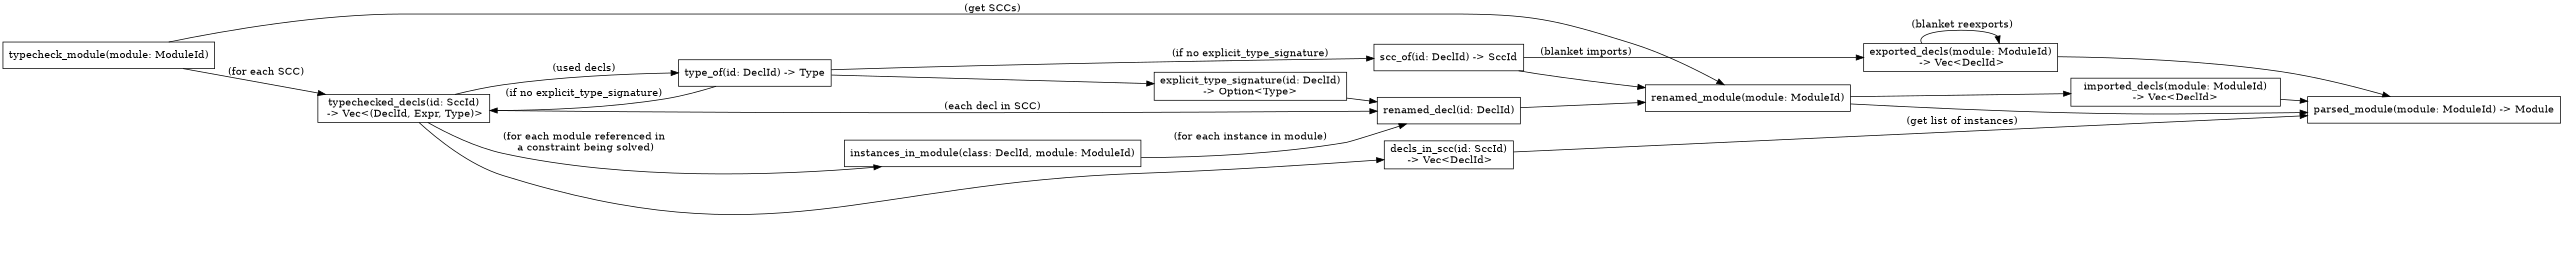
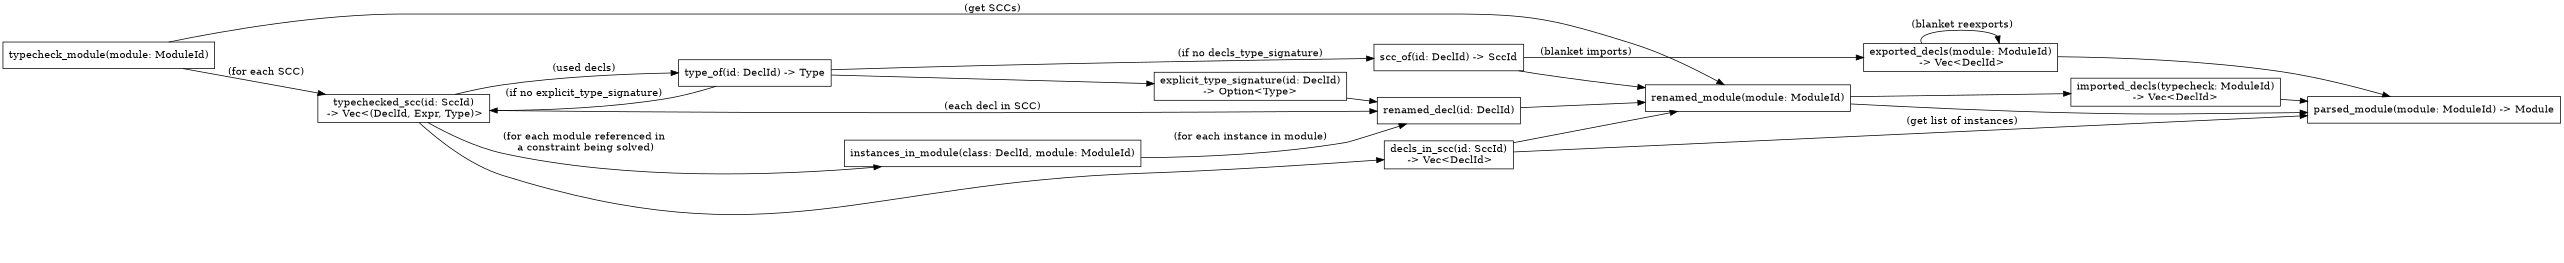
edge "type_of(id: DeclId) -> Type" -> "scc_of(id: DeclId) -> SccId": label "(if no explicit_type_signature)" -> "(if no decls_type_signature)"
node "imported_decls(module: ModuleId) -> Vec<DeclId>": label "imported_decls(module: ModuleId) -> Vec<DeclId>" -> "imported_decls(typecheck: ModuleId) -> Vec<DeclId>"
node "typechecked_decls(id: SccId) -> Vec<(DeclId, Expr, Type)>": label "typechecked_decls(id: SccId) -> Vec<(DeclId, Expr, Type)>" -> "typechecked_scc(id: SccId) -> Vec<(DeclId, Expr, Type)>"
edge "decls_in_scc(id: SccId) -> Vec<DeclId>" -> "renamed_module(module: ModuleId)": added
